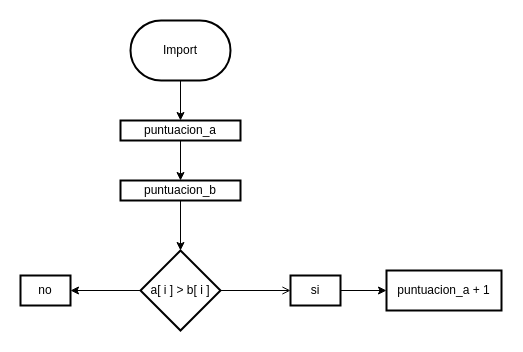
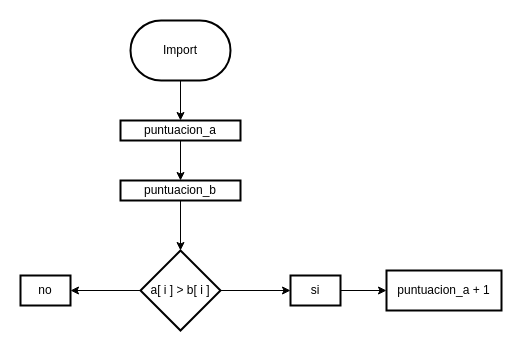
edge "a[ i ] > b[ i ]" -> "si": arrowhead open -> classic
